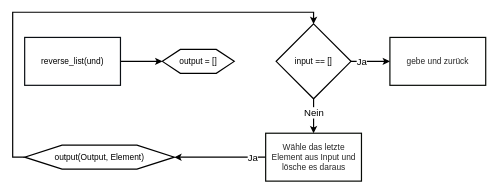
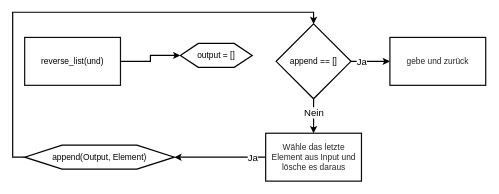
node "output = []": moved (198, 62) -> (216, 56)
node "input == []": label "input == []" -> "append == []"
node "output(Output, Element)": label "output(Output, Element)" -> "append(Output, Element)"
